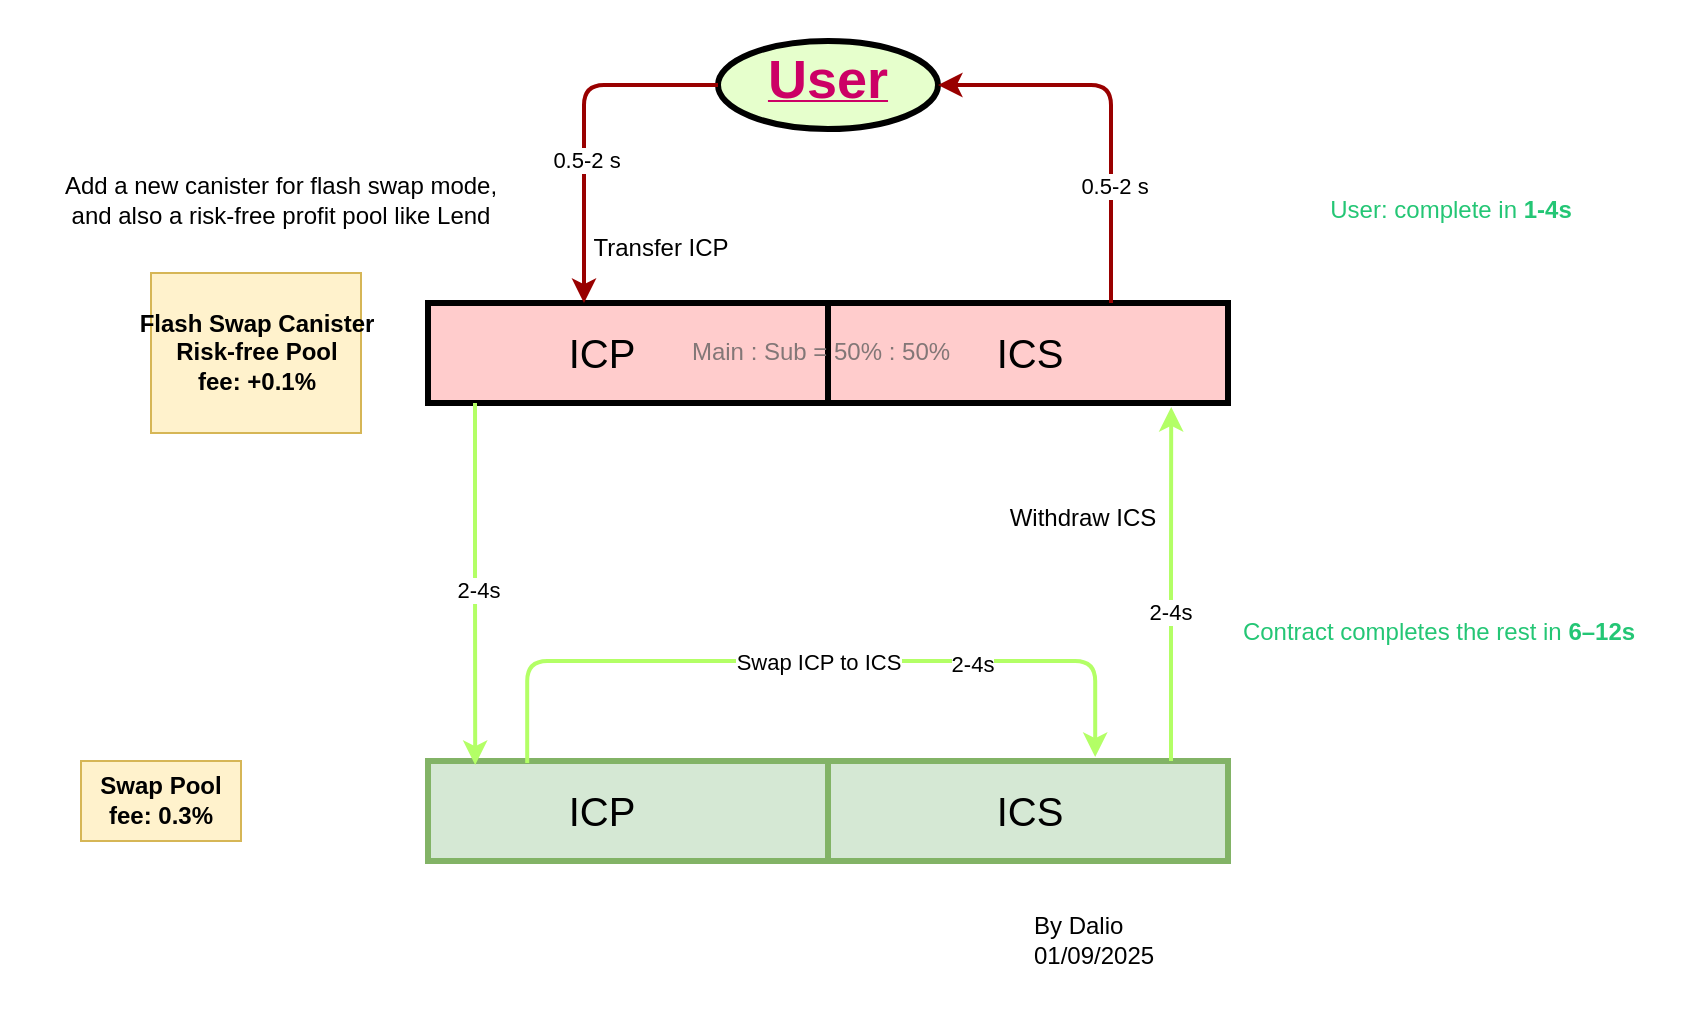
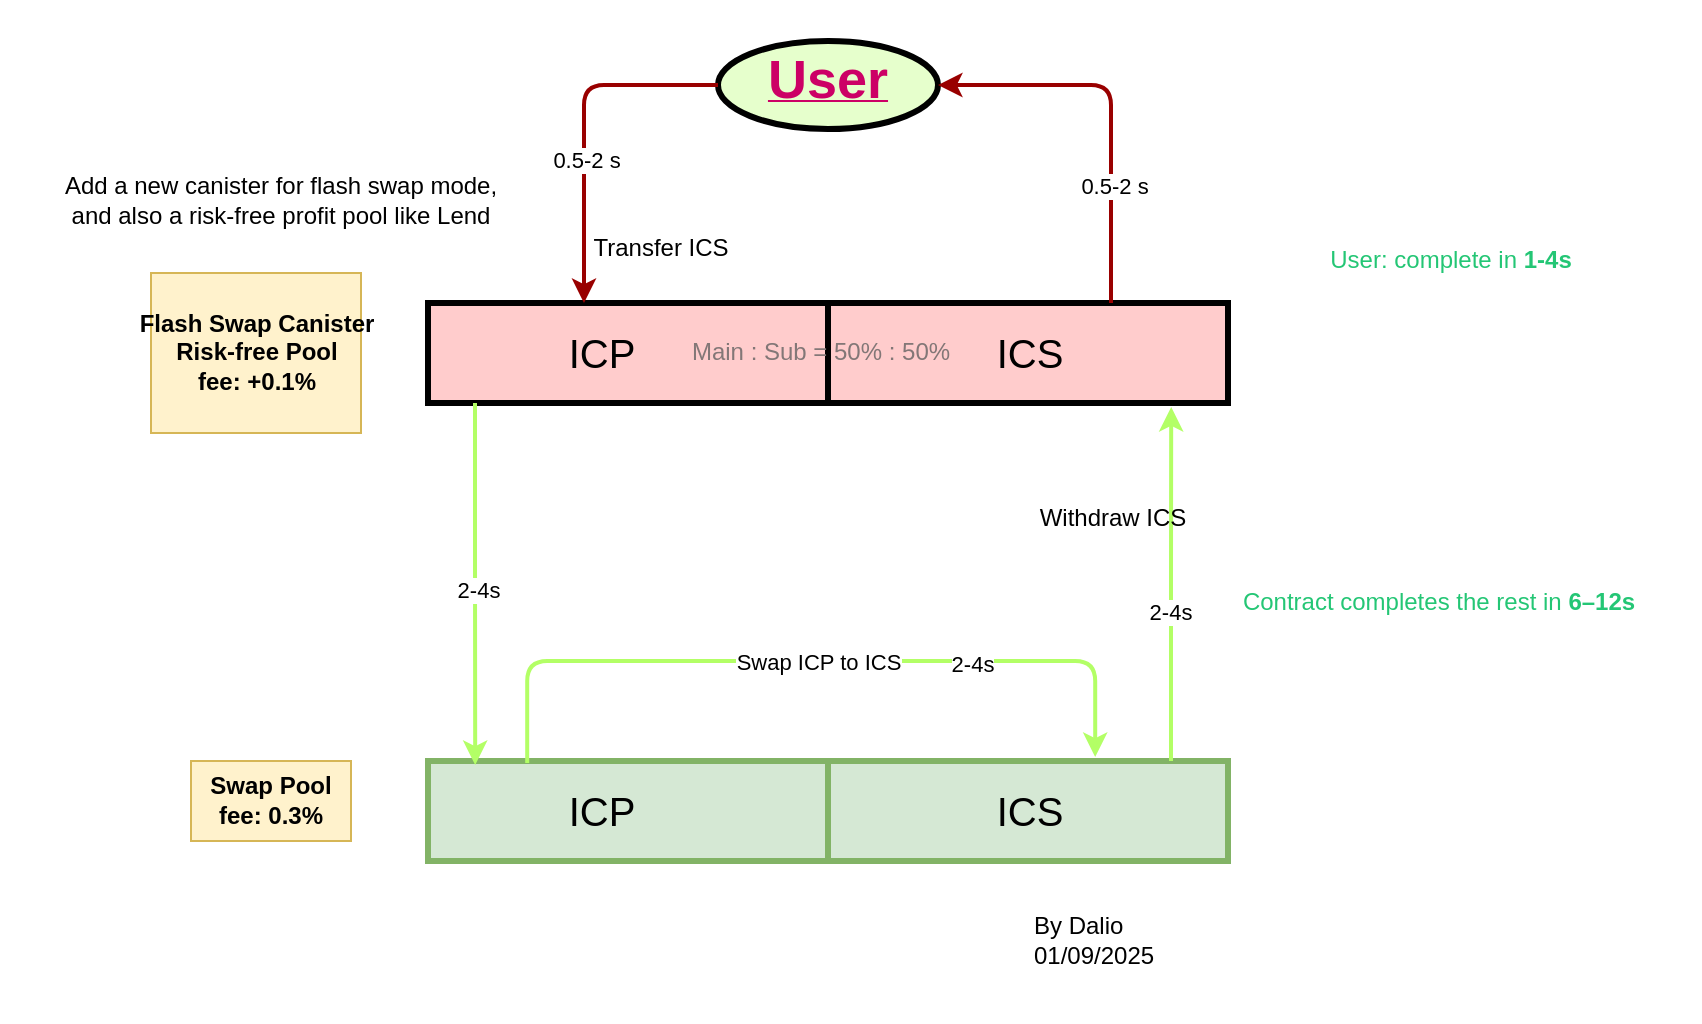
node "User: complete in 1-4s": moved (1451, 211) -> (1451, 261)
node "Transfer ICP": label "Transfer ICP" -> "Transfer ICS"
node "Withdraw ICS": moved (1084, 537) -> (1114, 537)
node "Contract completes the rest in 6–12s": moved (1438, 633) -> (1438, 603)
node "Swap Pool fee: 0.3%": moved (161, 801) -> (271, 801)
